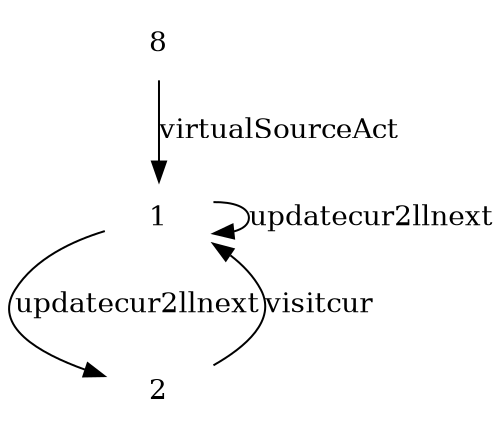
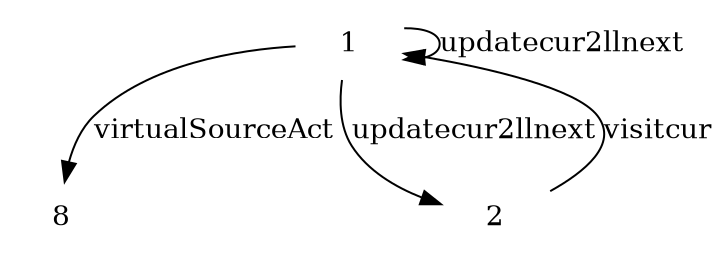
edge "8" -> "1": reversed
